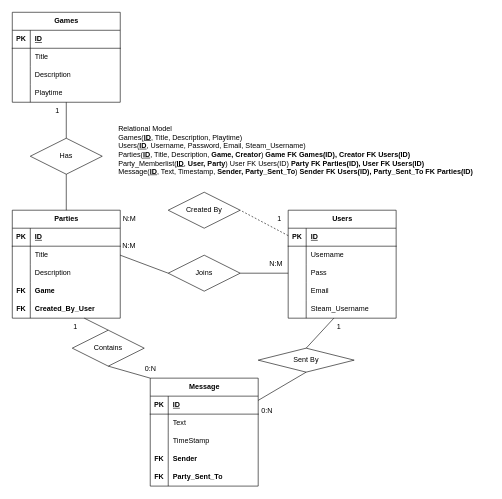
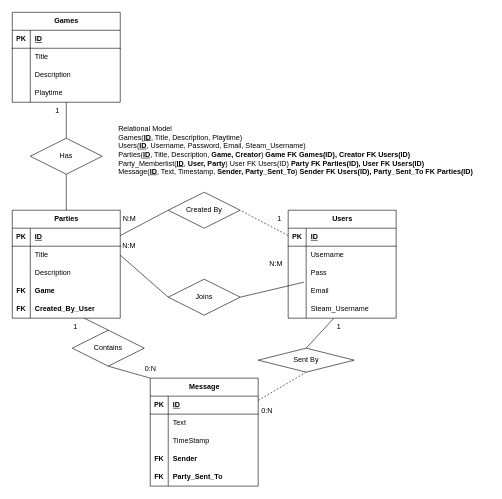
edge "Created By" -- "Parties": added
node "Joins": moved (204, 273) -> (204, 297)
edge "Sent By" -- "Message": style solid -> dashed
